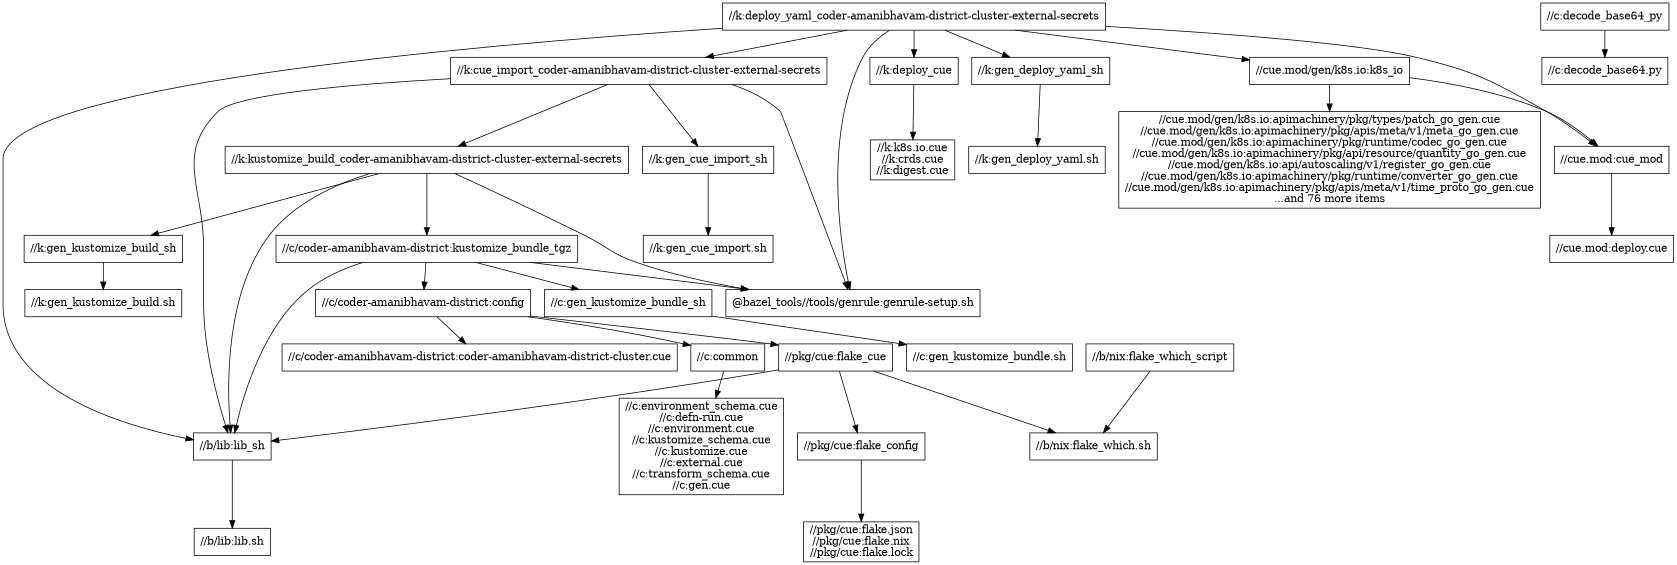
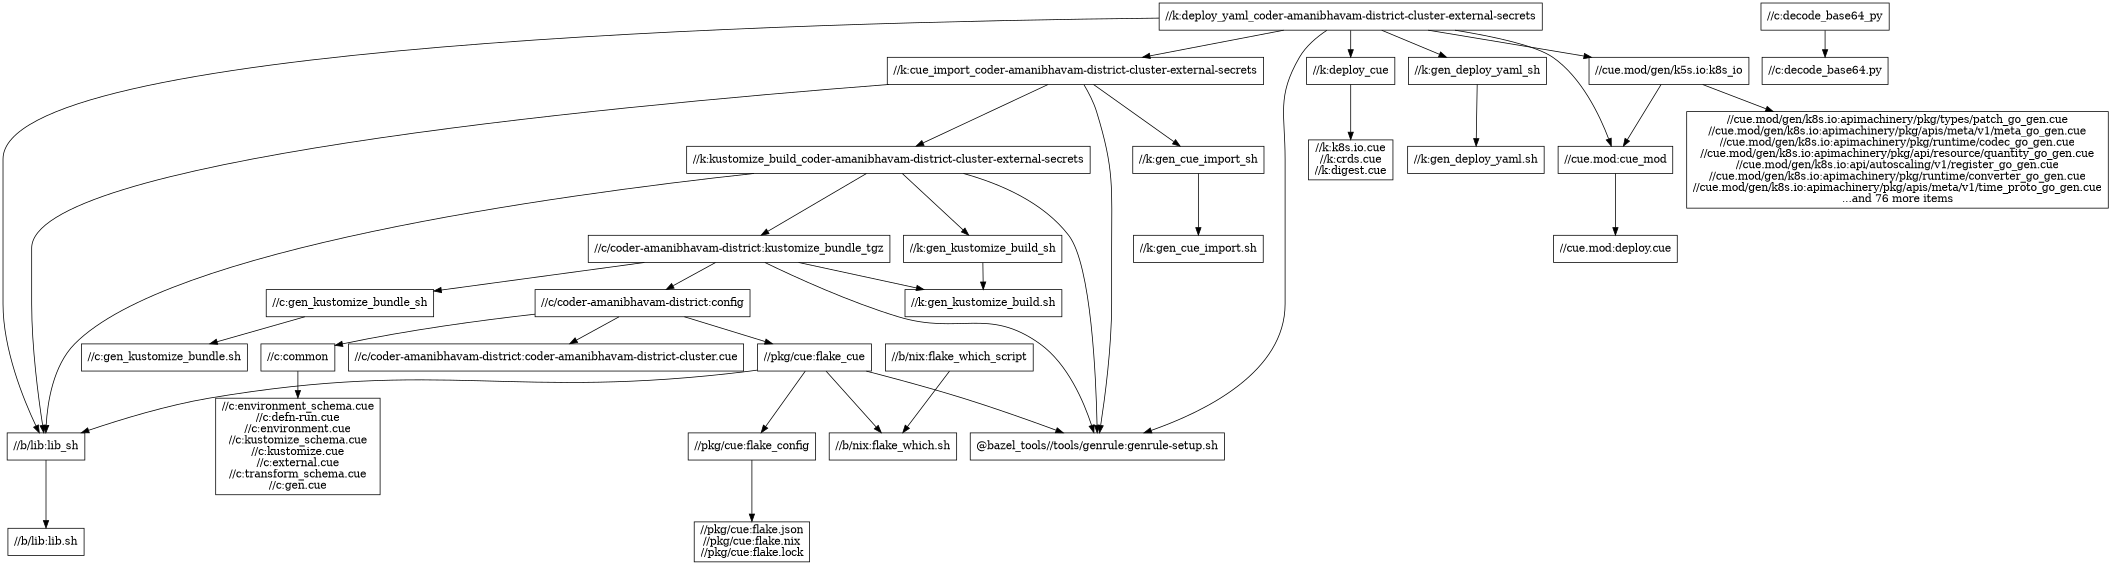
node "//cue.mod/gen/k8s.io:k8s_io": label "//cue.mod/gen/k8s.io:k8s_io" -> "//cue.mod/gen/k5s.io:k8s_io"
edge "//c/coder-amanibhavam-district:kustomize_bundle_tgz" -> "//b/lib:lib_sh": now "//c/coder-amanibhavam-district:kustomize_bundle_tgz" -> "//k:gen_kustomize_build.sh"
edge "//pkg/cue:flake_cue" -> "@bazel_tools//tools/genrule:genrule-setup.sh": added
